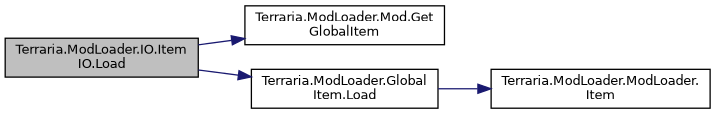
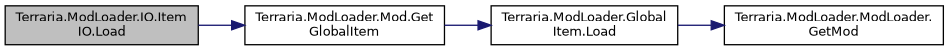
edge "Terraria.ModLoader.IO.Item IO.Load" -> "Terraria.ModLoader.Global Item.Load": now "Terraria.ModLoader.Mod.Get GlobalItem" -> "Terraria.ModLoader.Global Item.Load"
node "Terraria.ModLoader.ModLoader. Item": label "Terraria.ModLoader.ModLoader. Item" -> "Terraria.ModLoader.ModLoader. GetMod"
